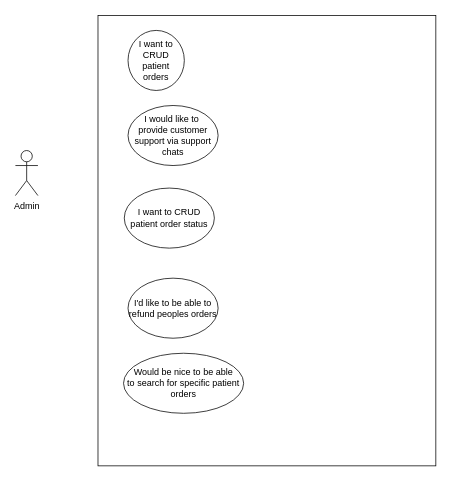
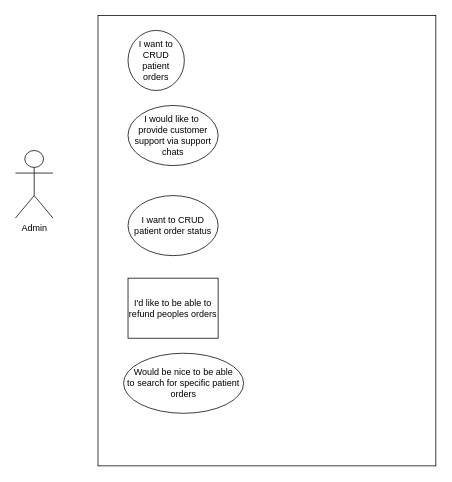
node "Admin": size 23x45 -> 38x68
node "I want to CRUD patient order status": moved (169, 218) -> (173, 225)
node "I'd like to be able to refund peoples orders": shape ellipse -> rectangle
